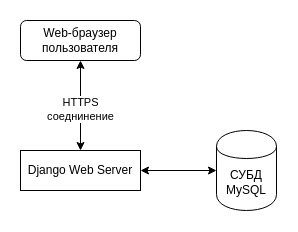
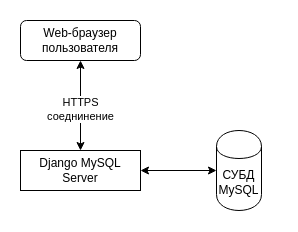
node "Django Web Server": label "Django Web Server" -> "Django MySQL Server"
node "СУБД MySQL": size 60x80 -> 45x80
